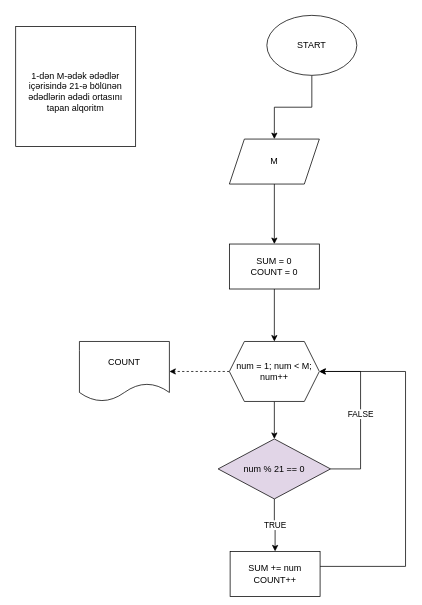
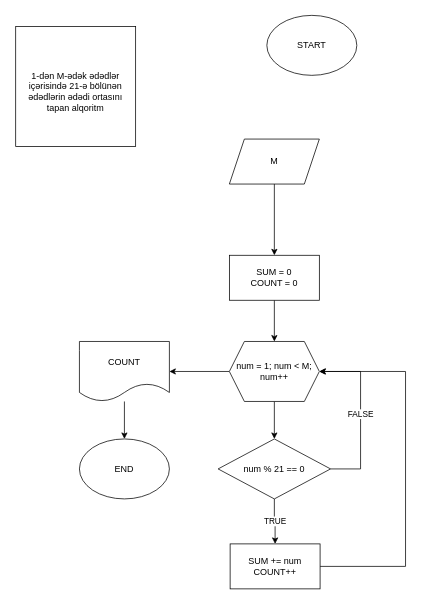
edge "START" -> "M": removed
node "SUM = 0 COUNT = 0": moved (274, 267) -> (274, 278)
edge "num = 1; num < M; num++" -> "COUNT": style dashed -> solid
edge "COUNT" -> "END": added
node "END": added
node "num % 21 == 0": fillcolor #e1d5e7 -> #ffffff
node "SUM += num COUNT++": moved (275, 574) -> (275, 567)
